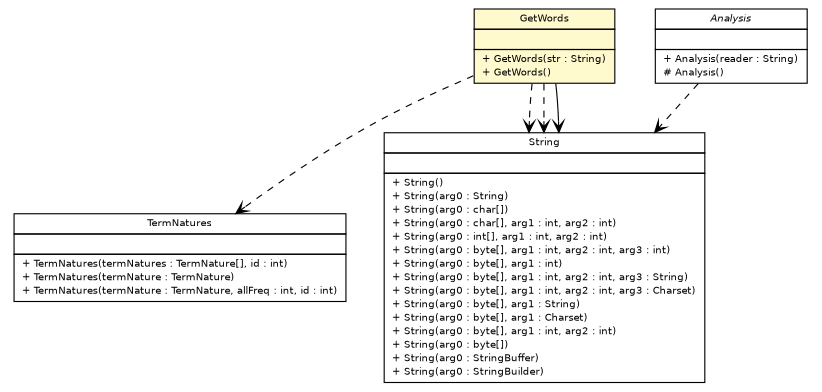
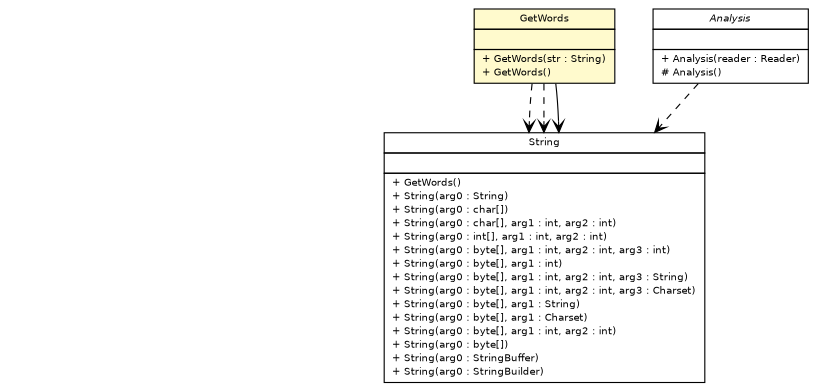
node "Analysis": text "+ Analysis(reader : String)" -> "+ Analysis(reader : Reader)"
node "String": text "+ String()" -> "+ GetWords()"
node "TermNatures": removed
